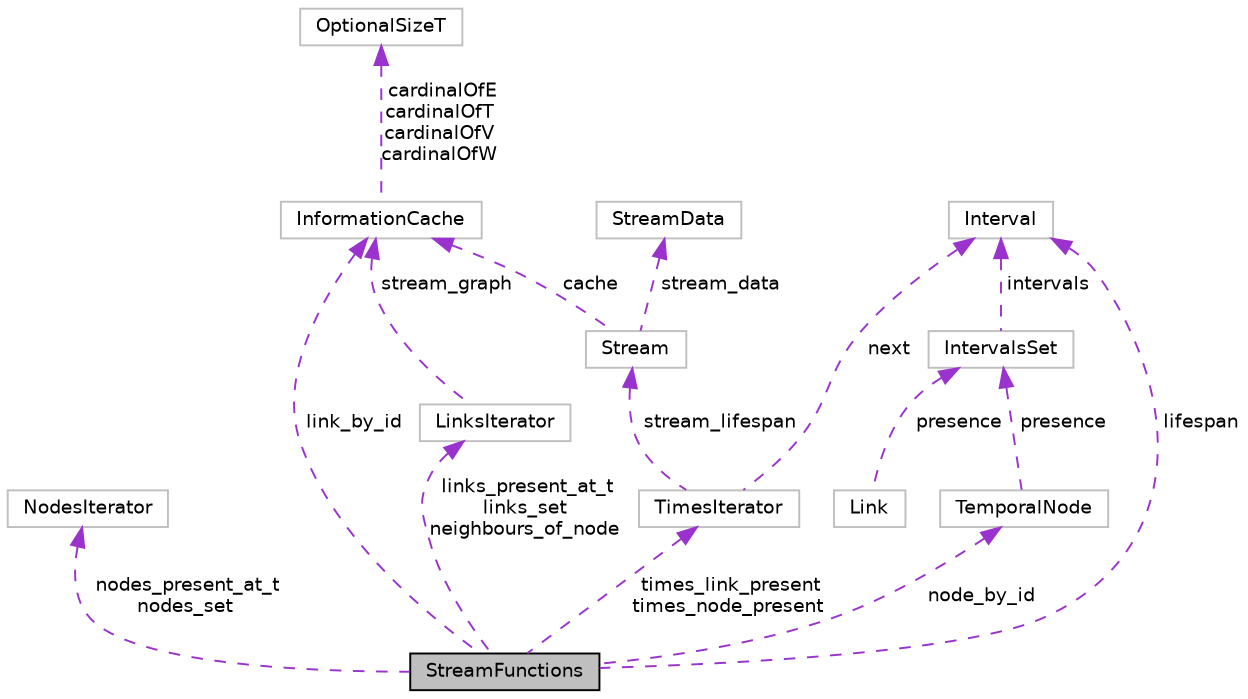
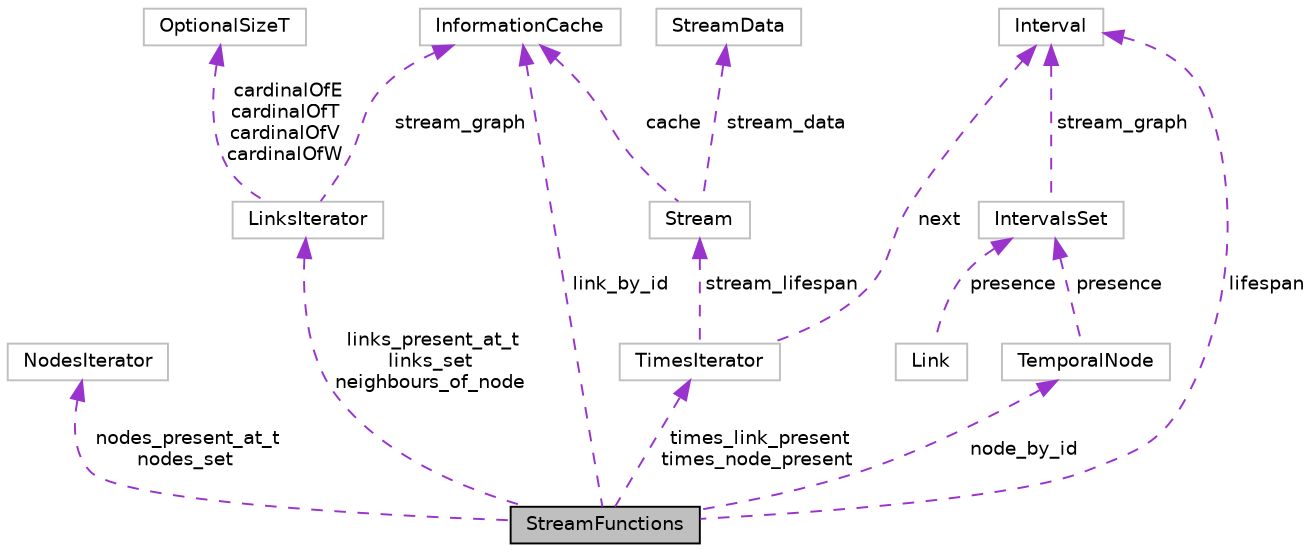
edge "InformationCache" -> "OptionalSizeT": now "LinksIterator" -> "OptionalSizeT"
edge "IntervalsSet" -> "Interval": label " intervals" -> " stream_graph"
